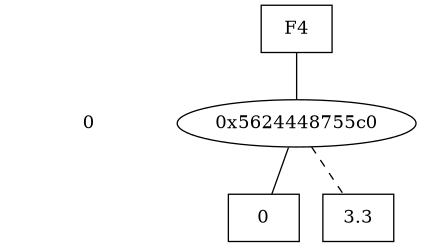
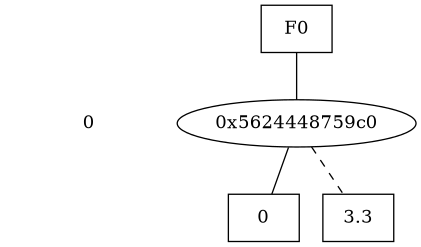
node "F4": label "F4" -> "F0"
node "0x5624448755c0": label "0x5624448755c0" -> "0x5624448759c0"
